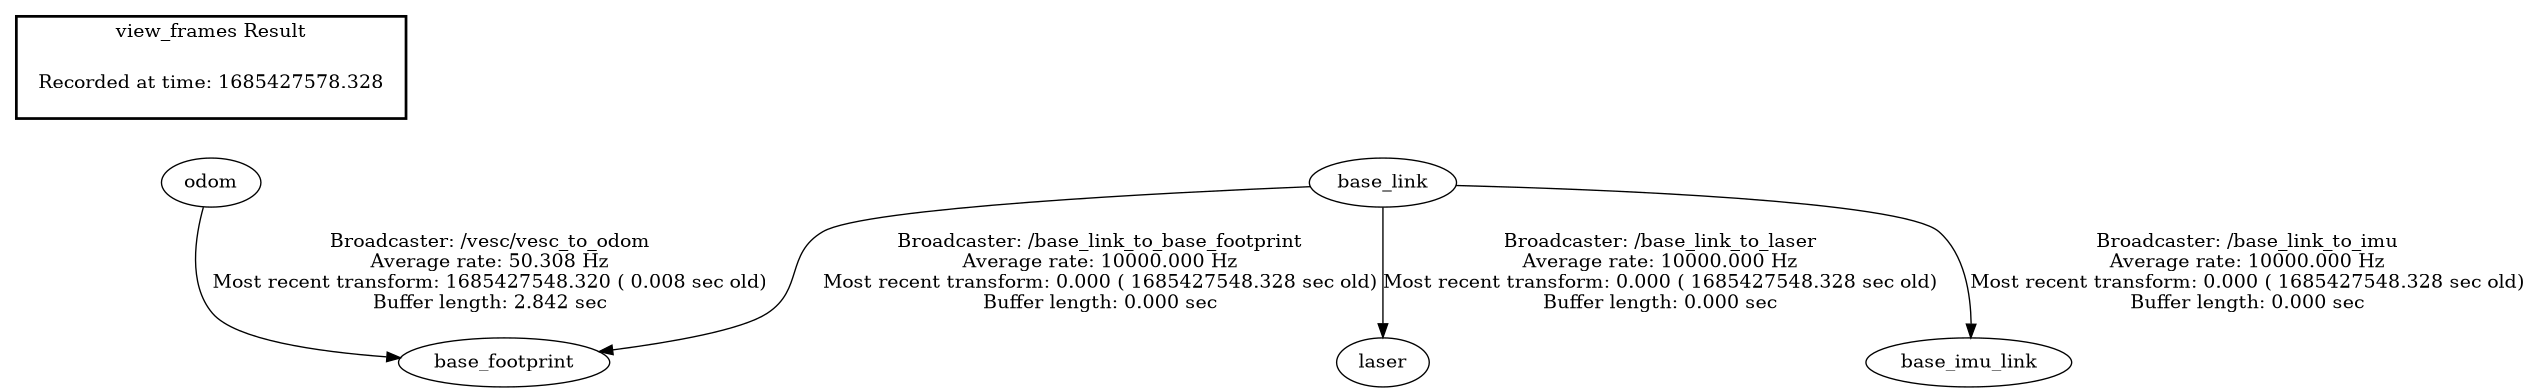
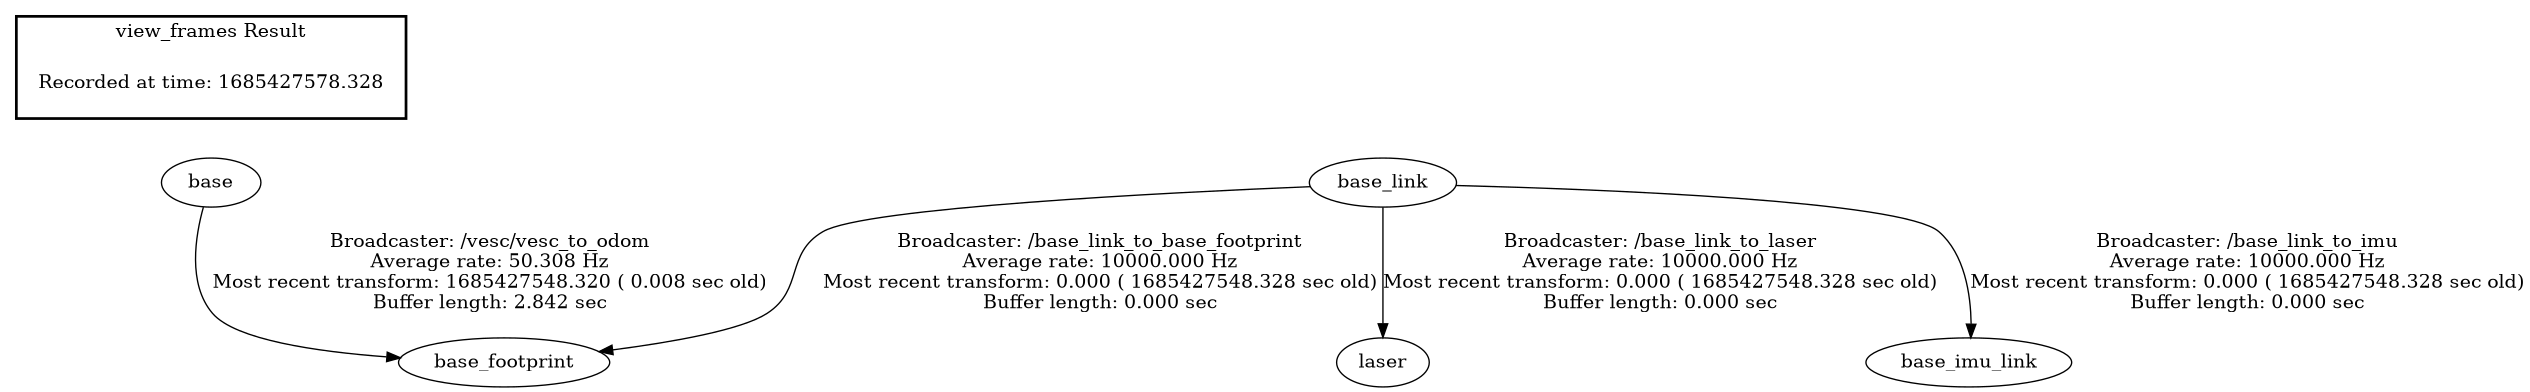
node "odom": label "odom" -> "base"
